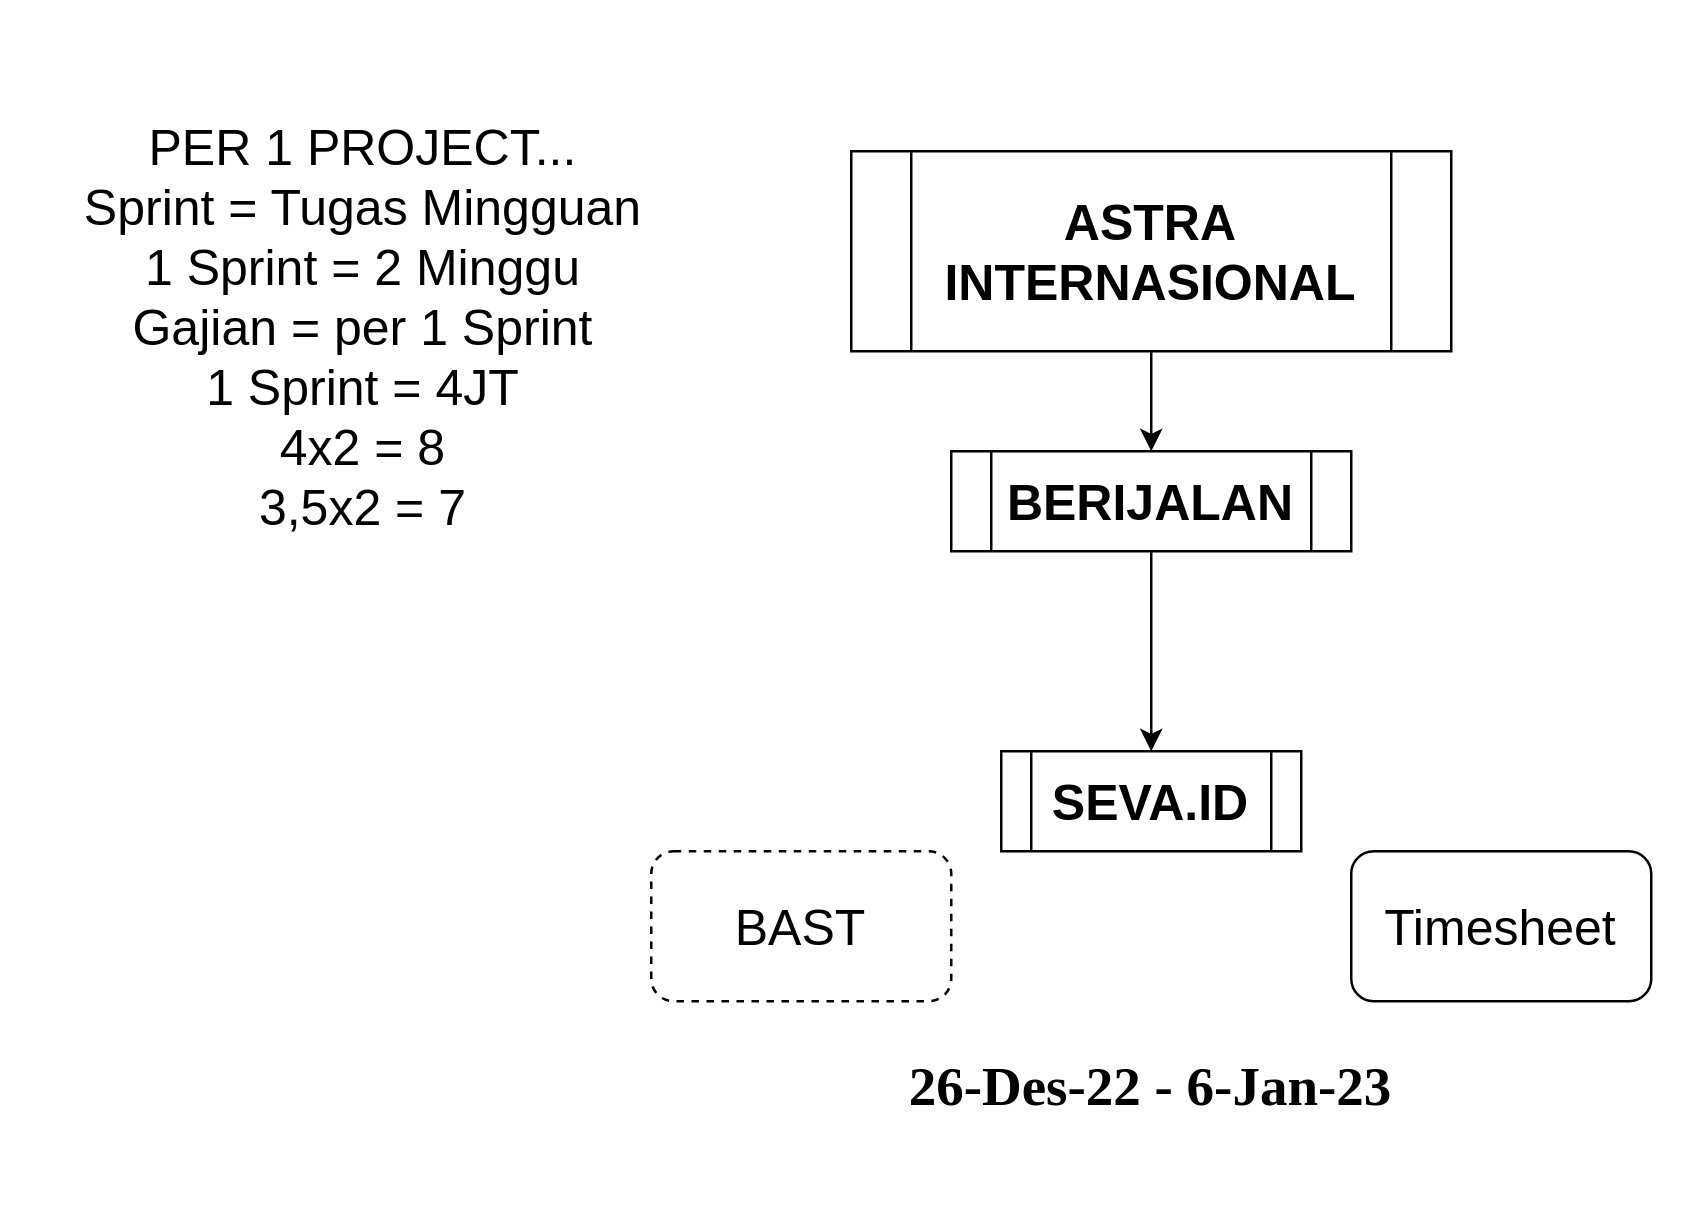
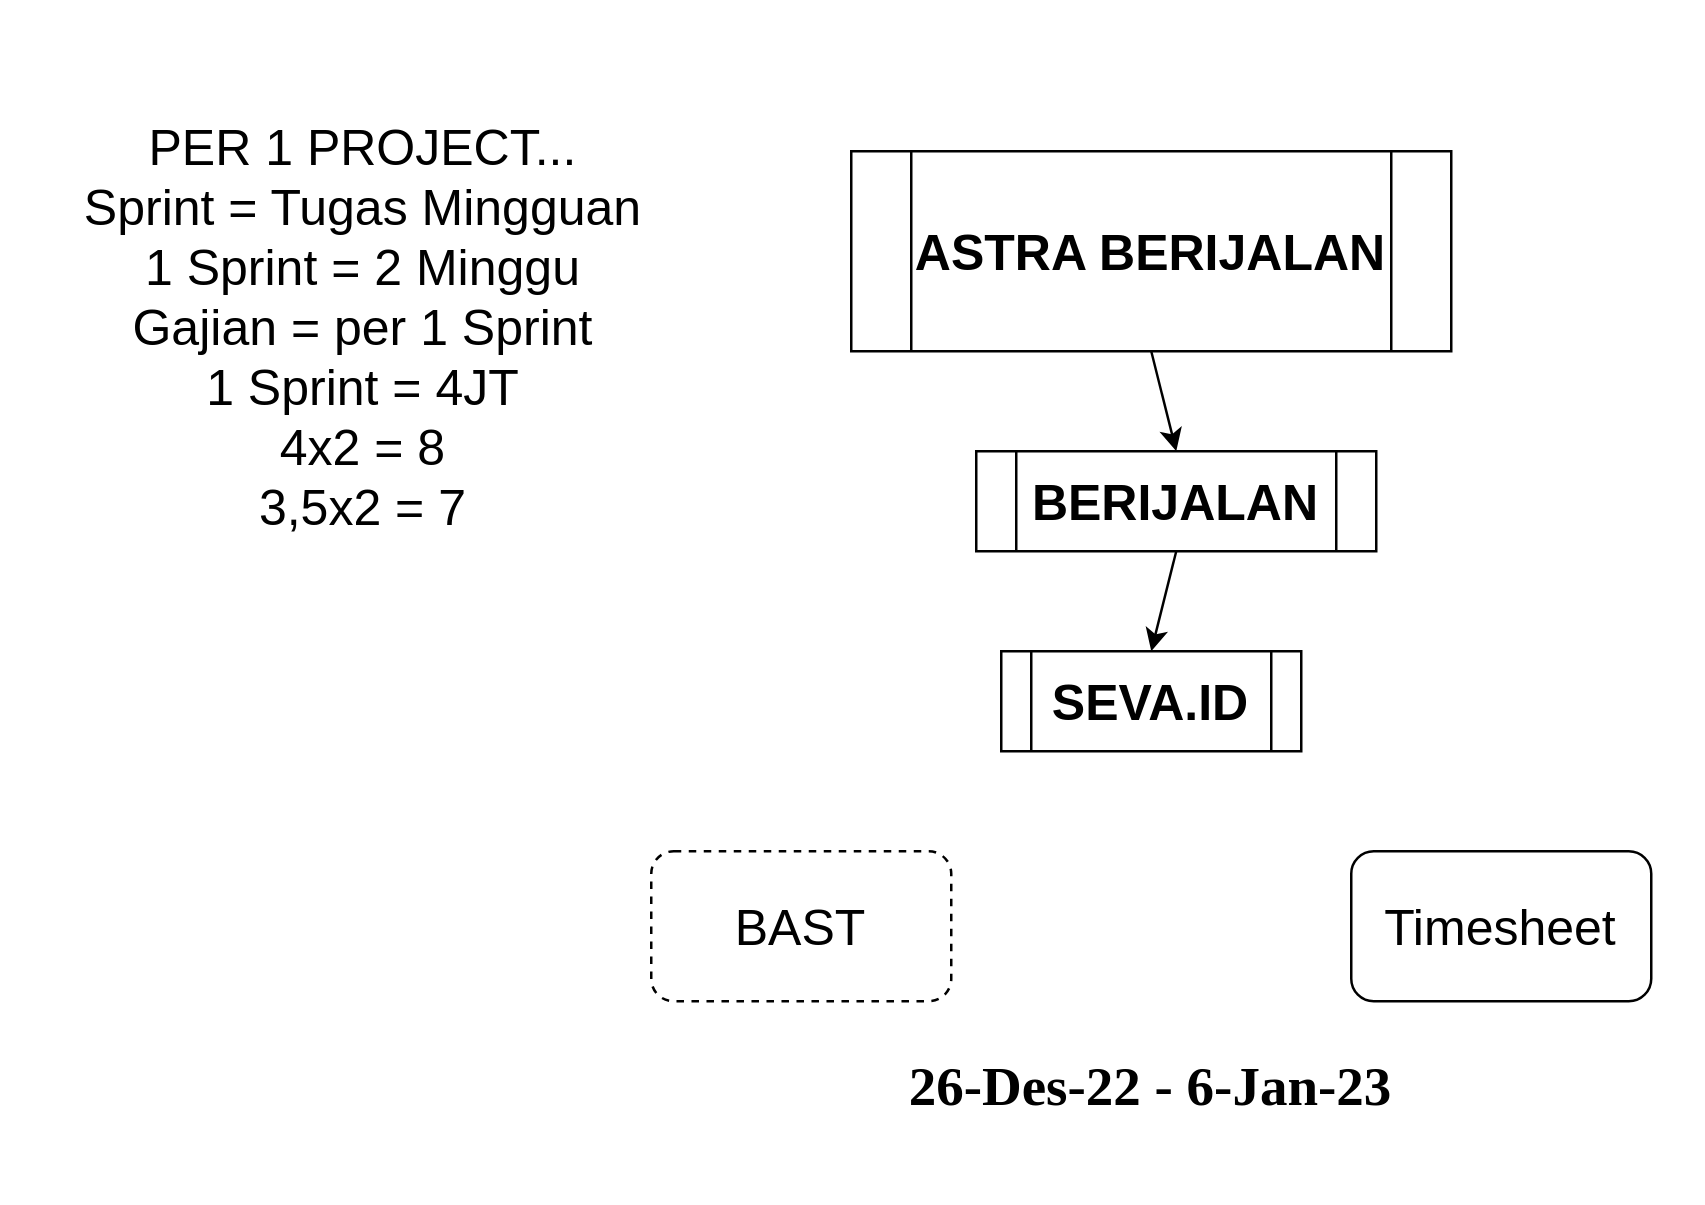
node "ASTRA INTERNASIONAL": label "ASTRA INTERNASIONAL" -> "ASTRA BERIJALAN"
node "BERIJALAN": moved (1151, 501) -> (1176, 501)
node "SEVA.ID": moved (1151, 801) -> (1151, 701)
